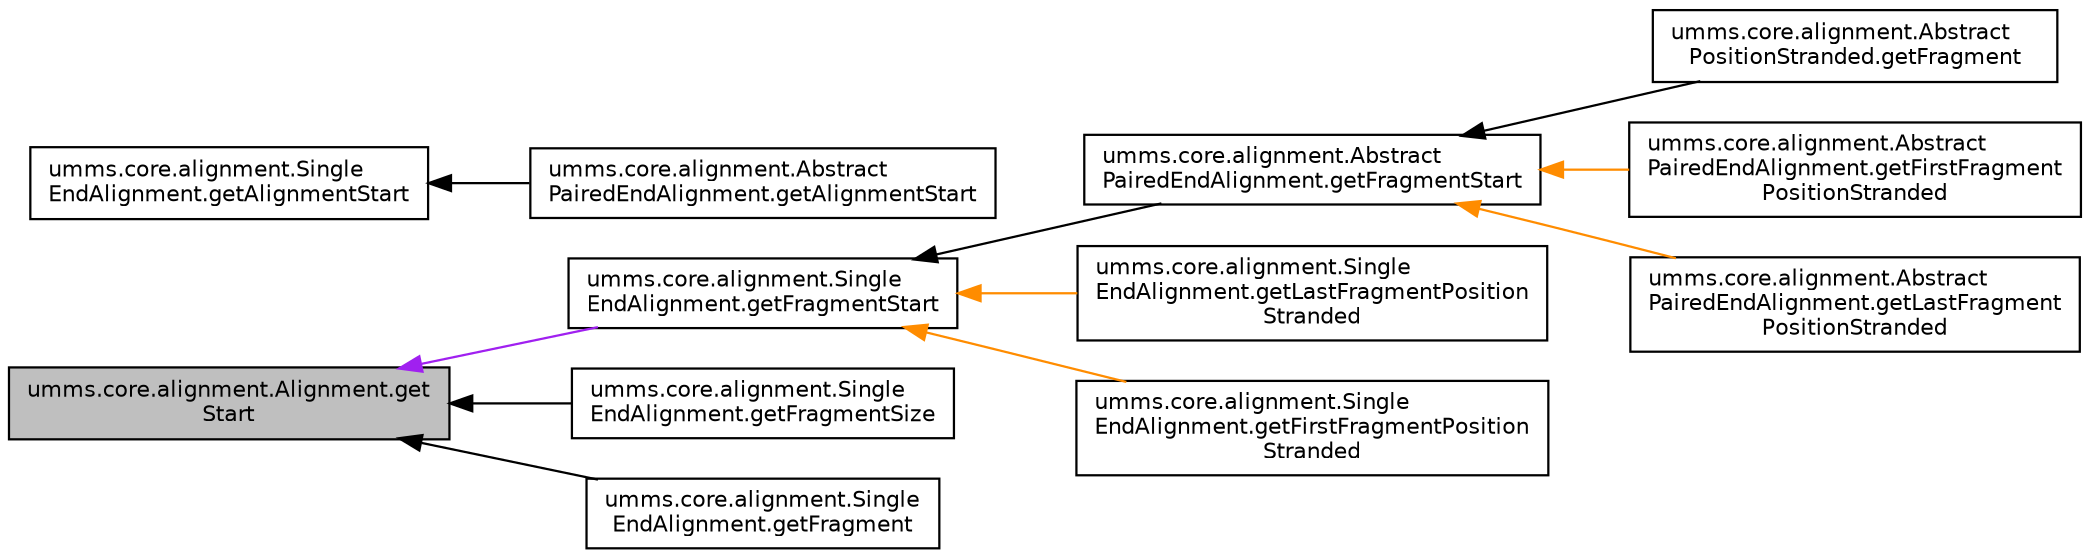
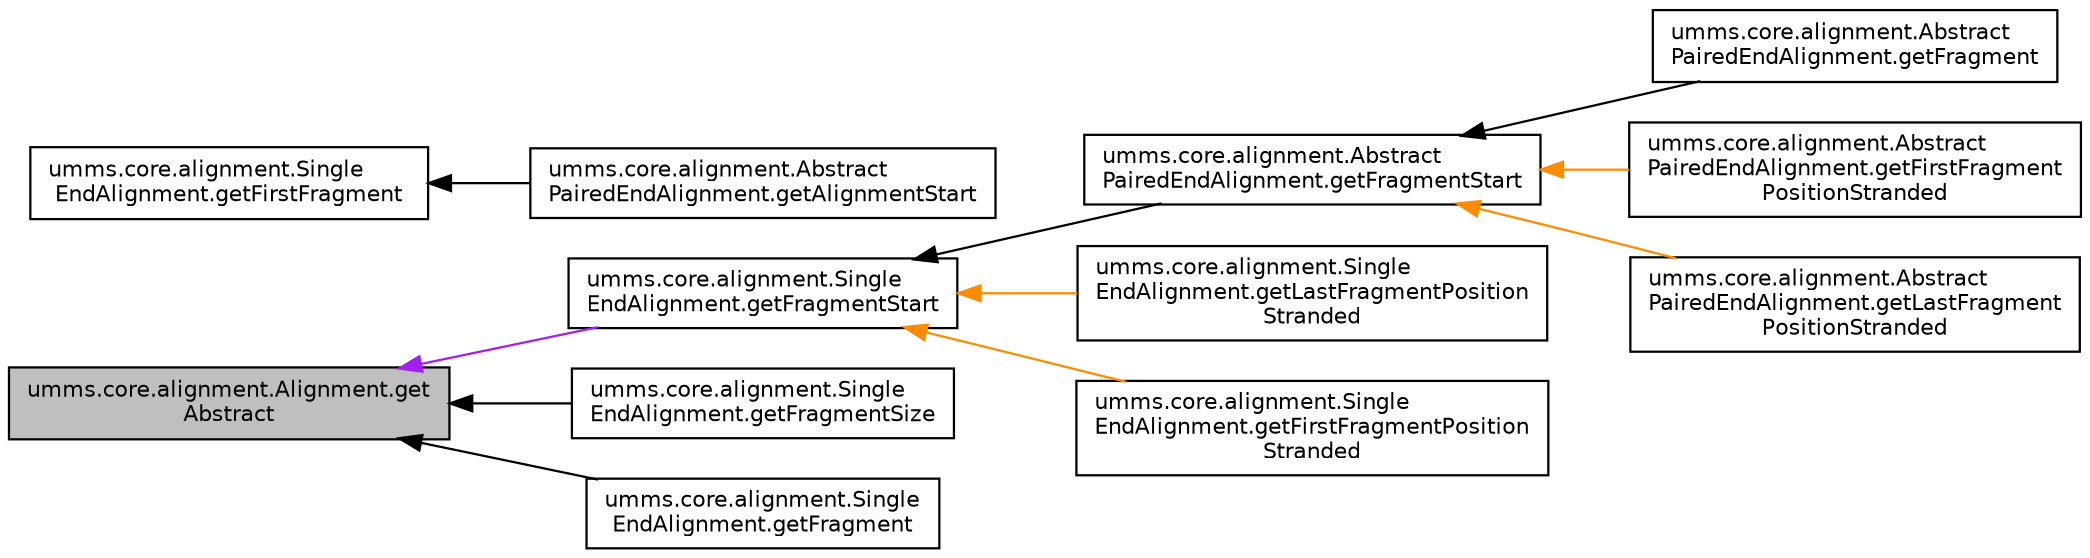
node "umms.core.alignment.Abstract PositionStranded.getFragment": label "umms.core.alignment.Abstract PositionStranded.getFragment" -> "umms.core.alignment.Abstract PairedEndAlignment.getFragment"
node "umms.core.alignment.Single EndAlignment.getAlignmentStart": label "umms.core.alignment.Single EndAlignment.getAlignmentStart" -> "umms.core.alignment.Single EndAlignment.getFirstFragment"
node "umms.core.alignment.Alignment.get Start": label "umms.core.alignment.Alignment.get Start" -> "umms.core.alignment.Alignment.get Abstract"
